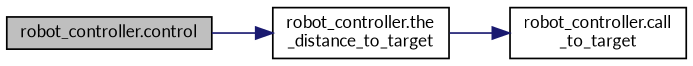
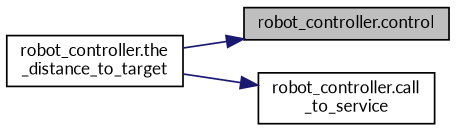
edge "robot_controller.control" -> "robot_controller.the _distance_to_target": reversed
node "robot_controller.call _to_target": label "robot_controller.call _to_target" -> "robot_controller.call _to_service"
